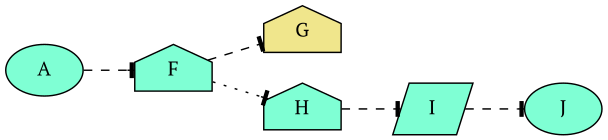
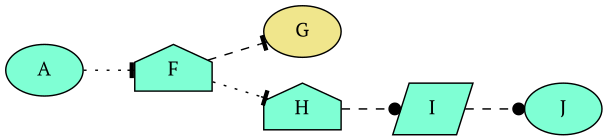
node "G": shape house -> ellipse
edge "A" -> "F": style dashed -> dotted
edge "H" -> "I": arrowhead tee -> dot
edge "I" -> "J": arrowhead tee -> dot
